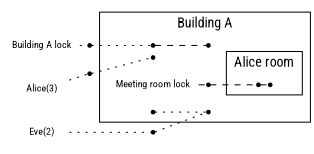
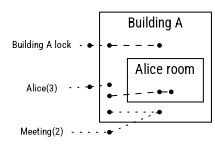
node "Meeting room lock": removed
node "Eve(2)": label "Eve(2)" -> "Meeting(2)"
